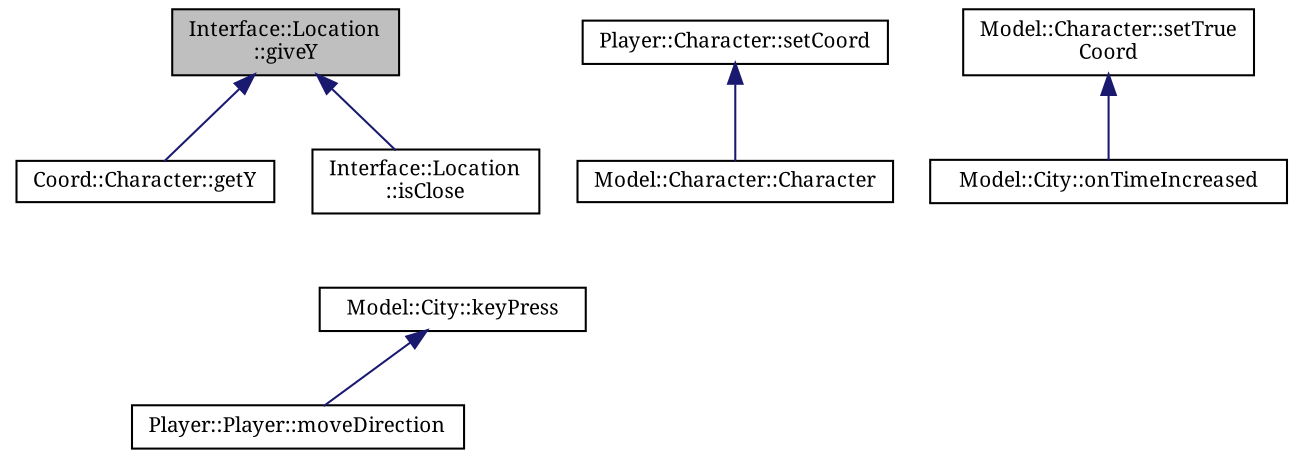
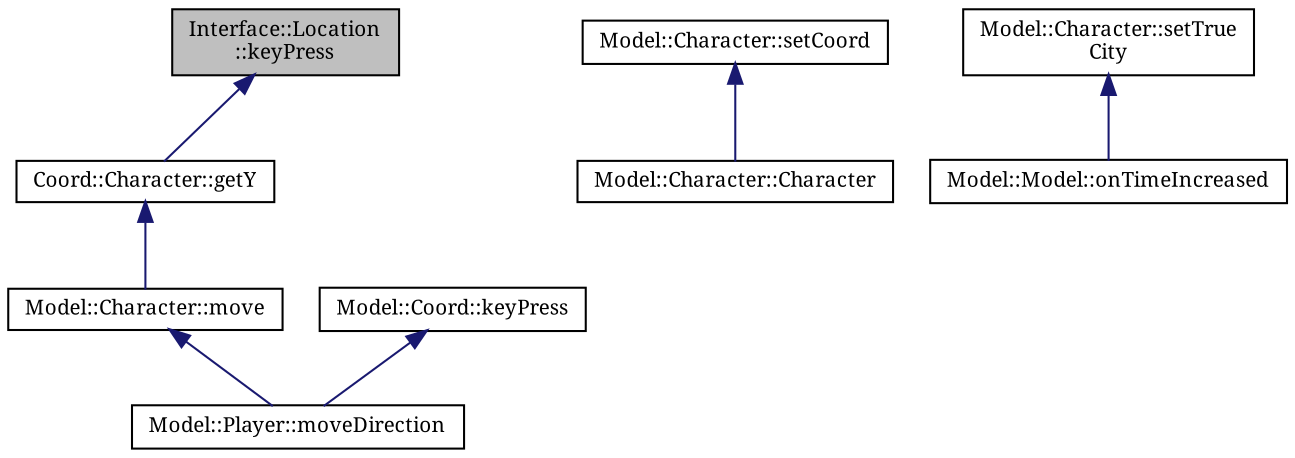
node "Interface::Location ::giveY": label "Interface::Location ::giveY" -> "Interface::Location ::keyPress"
node "Player::Character::setCoord": label "Player::Character::setCoord" -> "Model::Character::setCoord"
node "Model::Character::setTrue Coord": label "Model::Character::setTrue Coord" -> "Model::Character::setTrue City"
node "Interface::Location ::isClose": removed
node "Model::City::onTimeIncreased": label "Model::City::onTimeIncreased" -> "Model::Model::onTimeIncreased"
node "Model::Character::move": added
node "Model::City::keyPress": label "Model::City::keyPress" -> "Model::Coord::keyPress"
node "Player::Player::moveDirection": label "Player::Player::moveDirection" -> "Model::Player::moveDirection"
